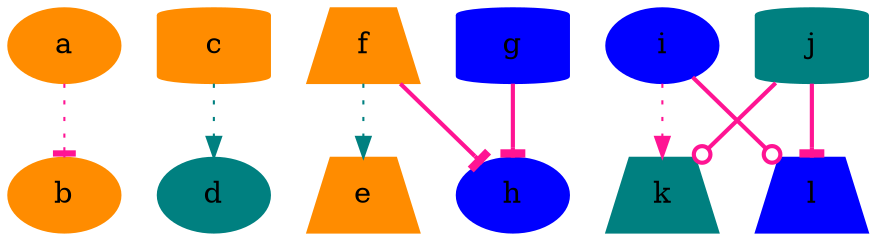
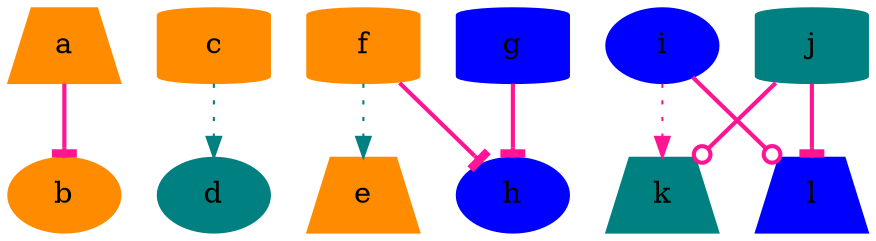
node "a": shape ellipse -> trapezium
node "f": shape trapezium -> cylinder
edge "a" -> "b": style dotted -> bold
